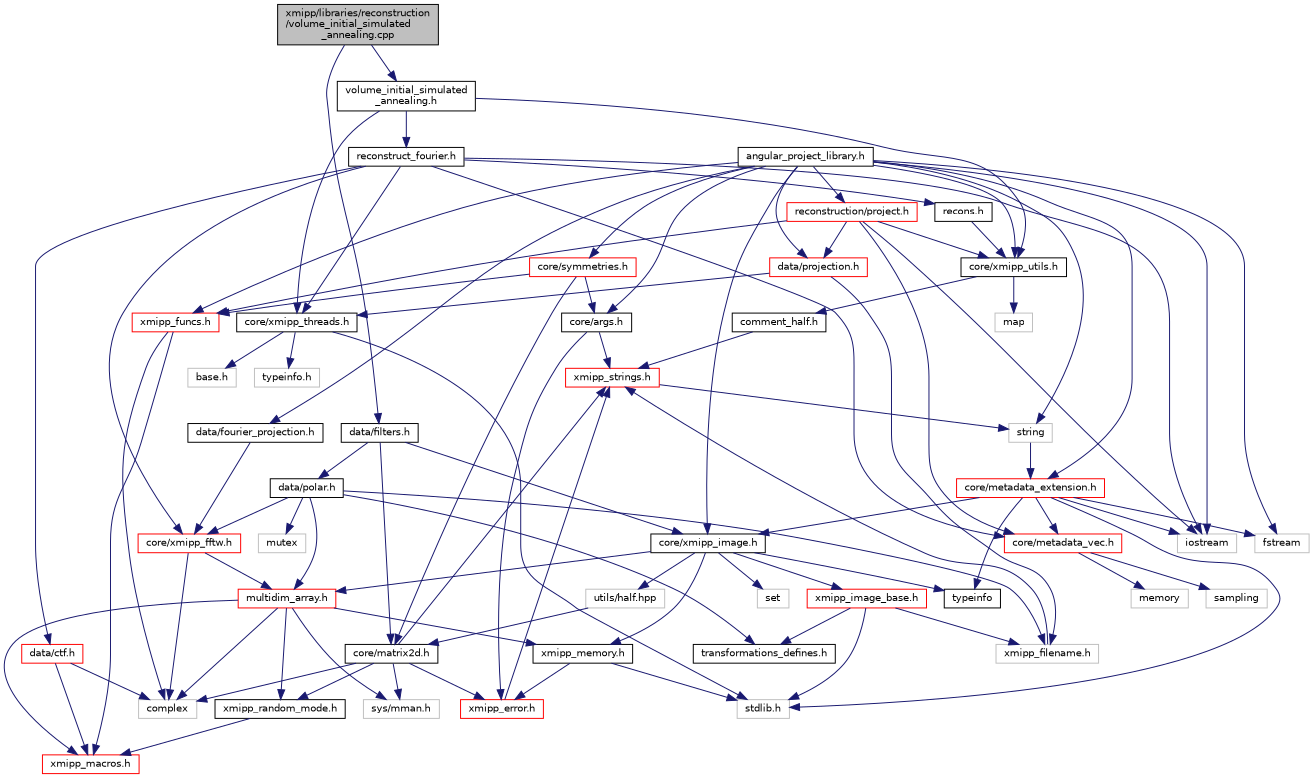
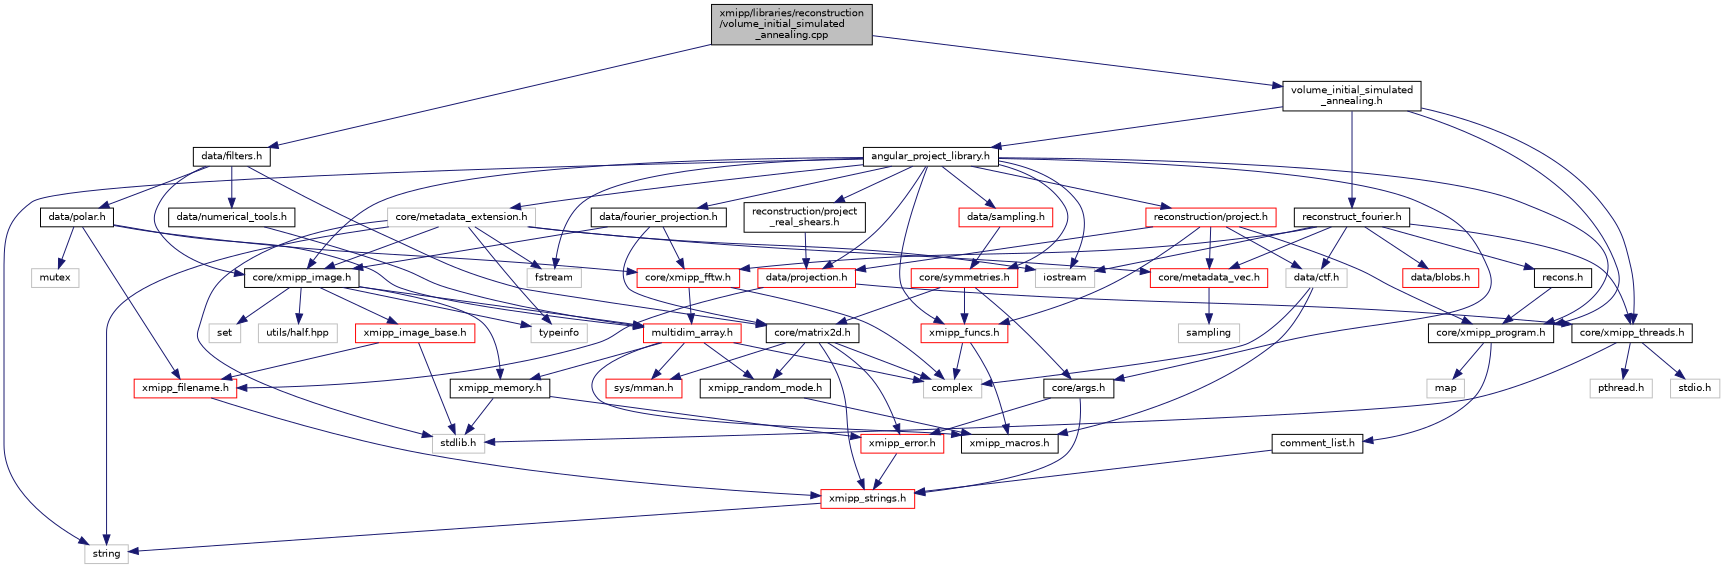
edge "volume_initial_simulated _annealing.h" -> "angular_project_library.h": added
node "data/numerical_tools.h": added
node "reconstruction/project _real_shears.h": added
node "data/sampling.h": added
edge "data/fourier_projection.h" -> "core/xmipp_image.h": added
node "core/xmipp_utils.h": label "core/xmipp_utils.h" -> "core/xmipp_program.h"
node "data/blobs.h": added
node "comment_half.h": label "comment_half.h" -> "comment_list.h"
edge "reconstruction/project.h" -> "iostream": now "reconstruction/project.h" -> "data/ctf.h"
node "base.h": label "base.h" -> "pthread.h"
node "typeinfo.h": label "typeinfo.h" -> "stdio.h"
edge "string" -> "core/metadata_extension.h": reversed
node "core/metadata_extension.h": color red -> grey75
node "typeinfo": color black -> grey75
node "memory": removed
edge "utils/half.hpp" -> "core/matrix2d.h": now "data/fourier_projection.h" -> "core/matrix2d.h"
node "data/ctf.h": color red -> grey75
node "transformations_defines.h": removed
node "xmipp_filename.h": color grey75 -> red
node "sys/mman.h": color grey75 -> red
node "xmipp_macros.h": color red -> black
